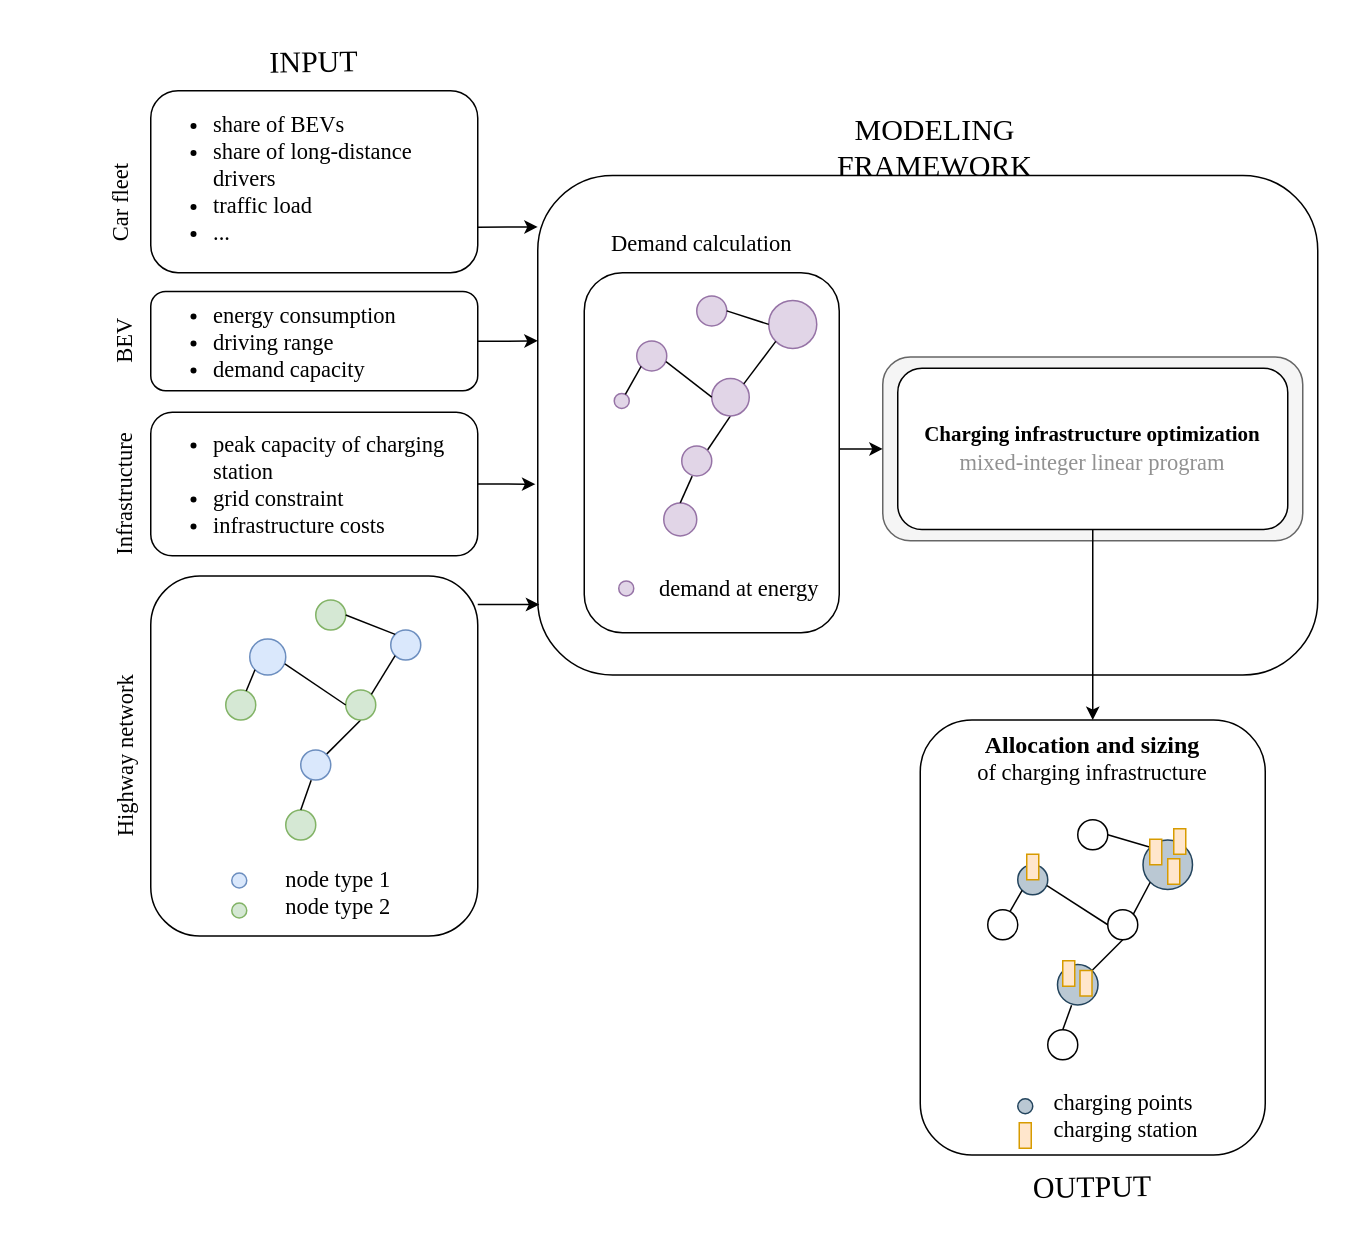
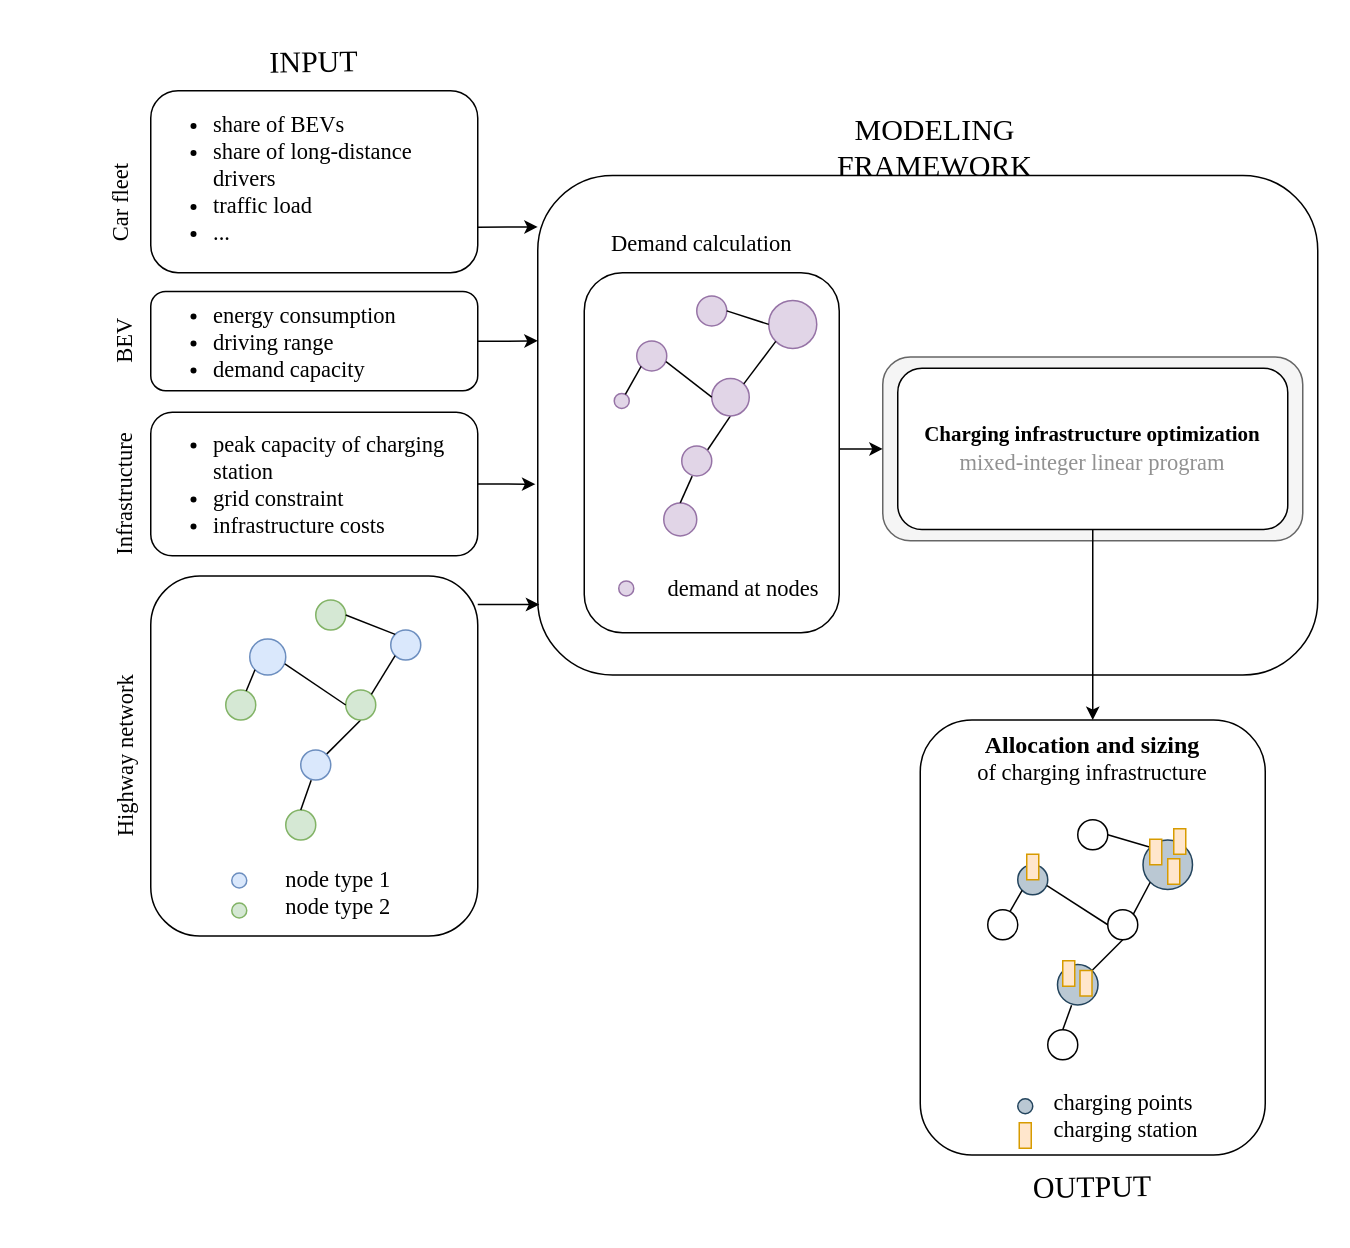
node "demand at energy": label "demand at energy" -> "demand at nodes"
